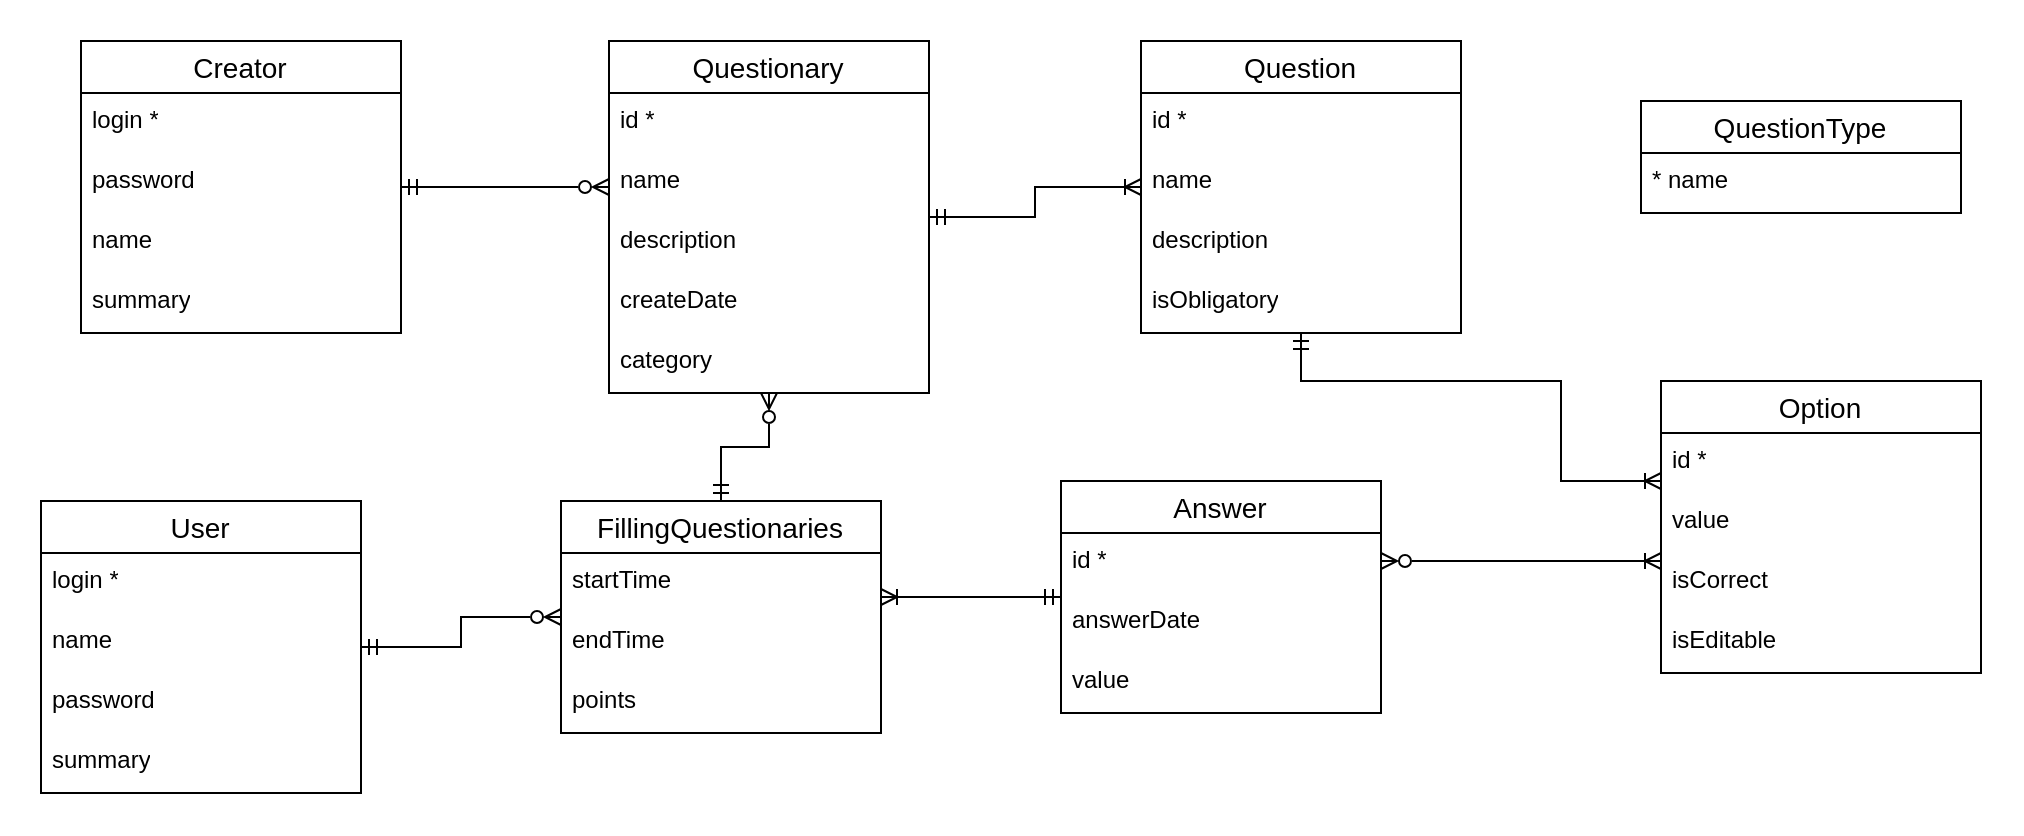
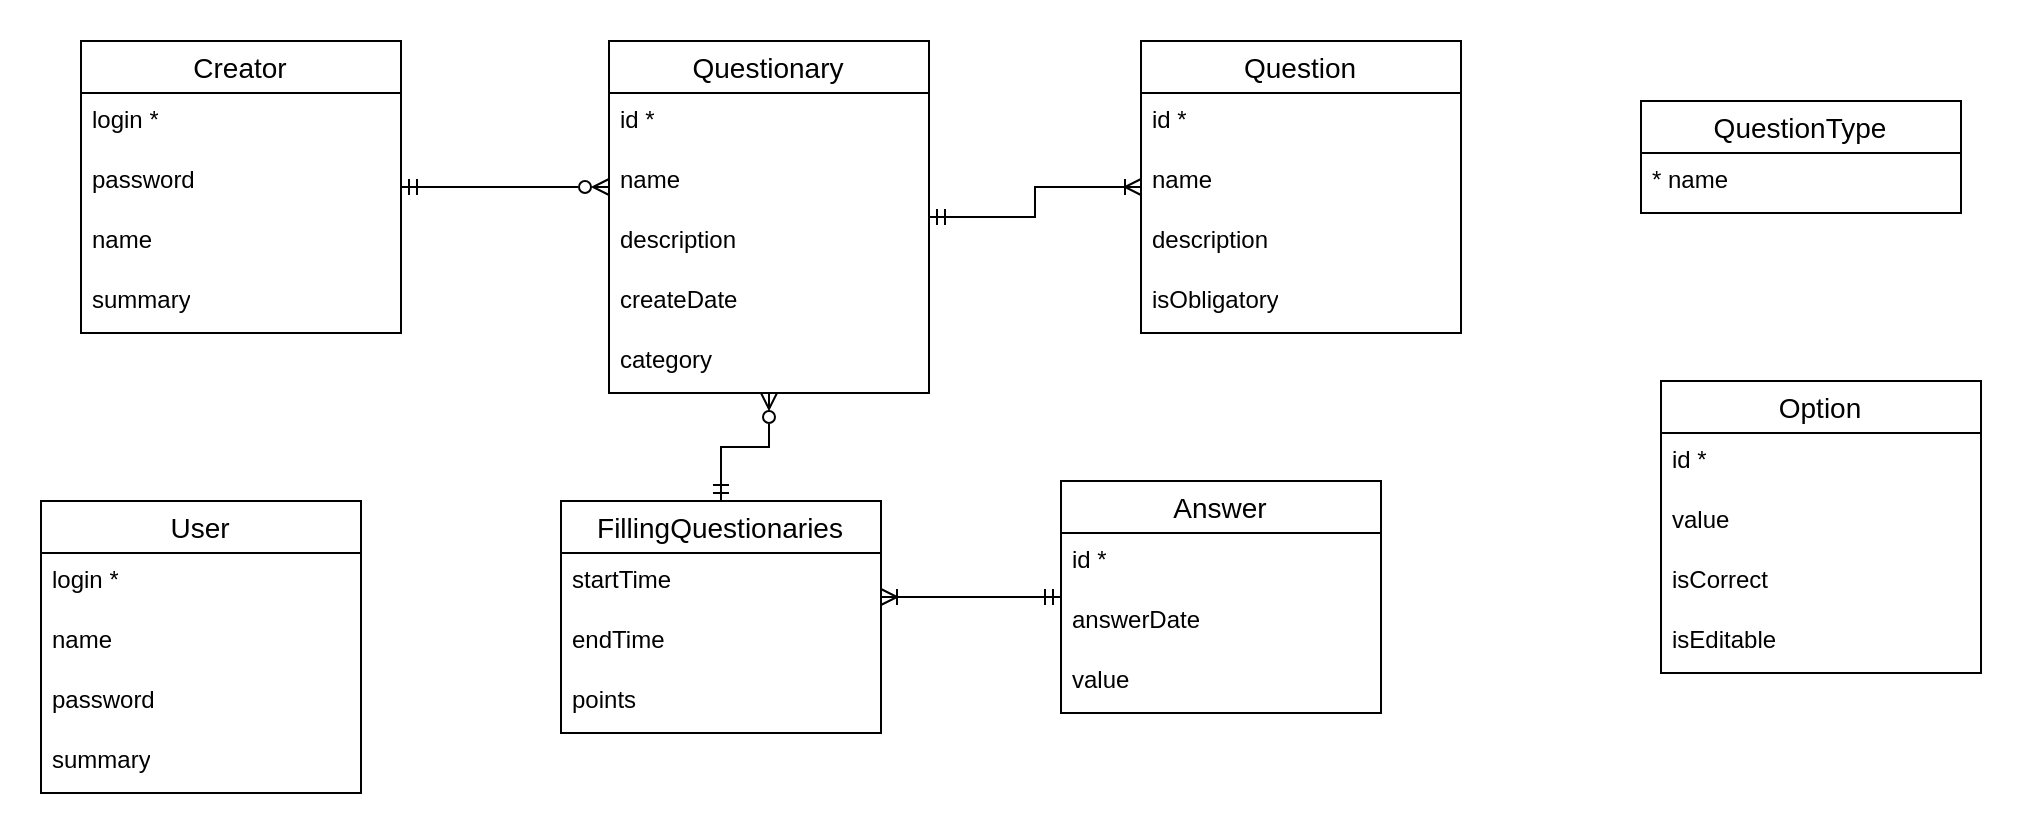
edge "Question" -- "Option": removed
edge "Option" -- "Answer": removed
edge "FillingQuestionaries" -- "User": removed
